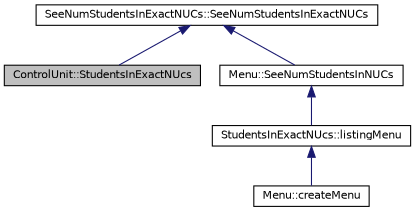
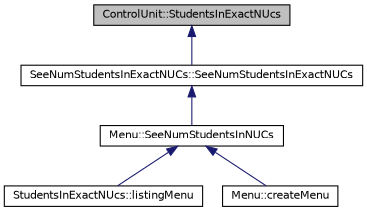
edge "ControlUnit::StudentsInExactNUcs" -> "SeeNumStudentsInExactNUCs::SeeNumStudentsInExactNUCs": reversed
edge "Menu::createMenu" -> "StudentsInExactNUcs::listingMenu": now "Menu::createMenu" -> "Menu::SeeNumStudentsInNUCs"
